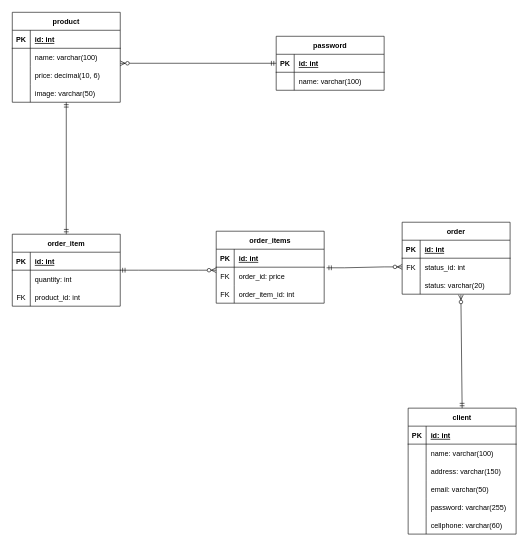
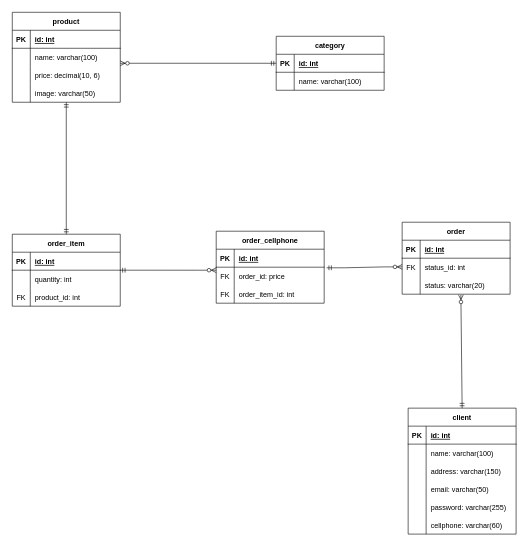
node "password": label "password" -> "category"
node "order_items": label "order_items" -> "order_cellphone"
